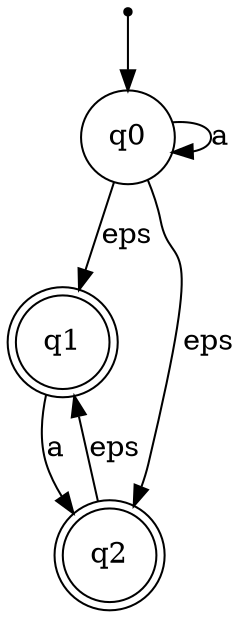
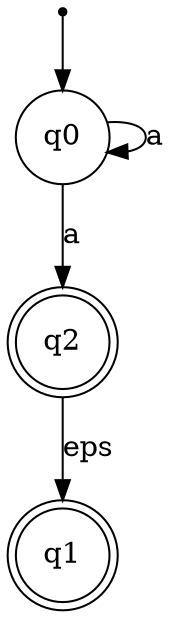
edge "q0" -> "q1": removed, label "eps"
edge "q0" -> "q2": label "eps" -> "a"
edge "q1" -> "q2": removed, label "a"
